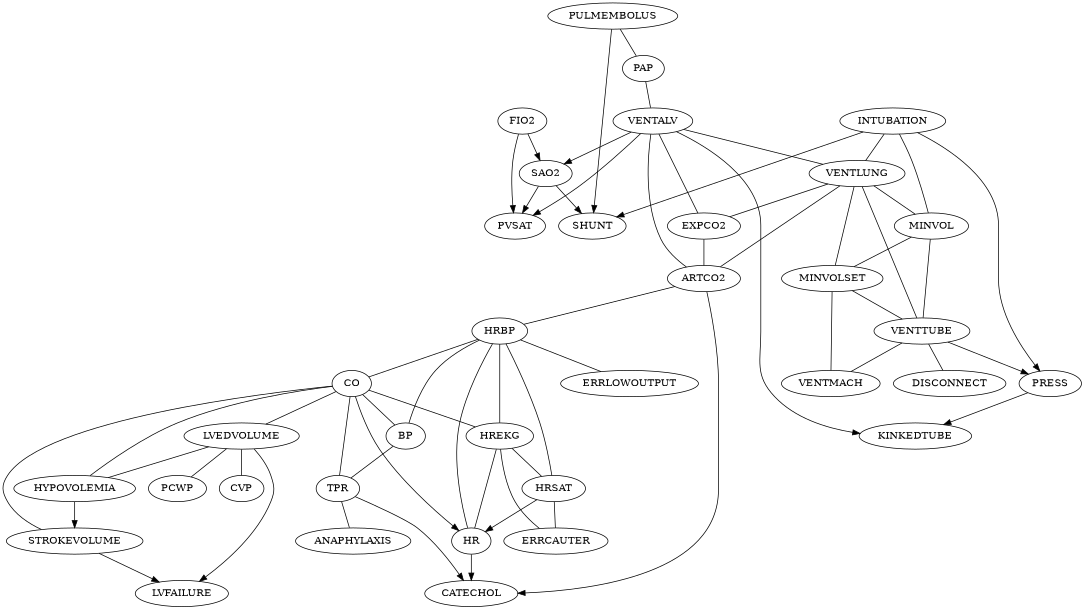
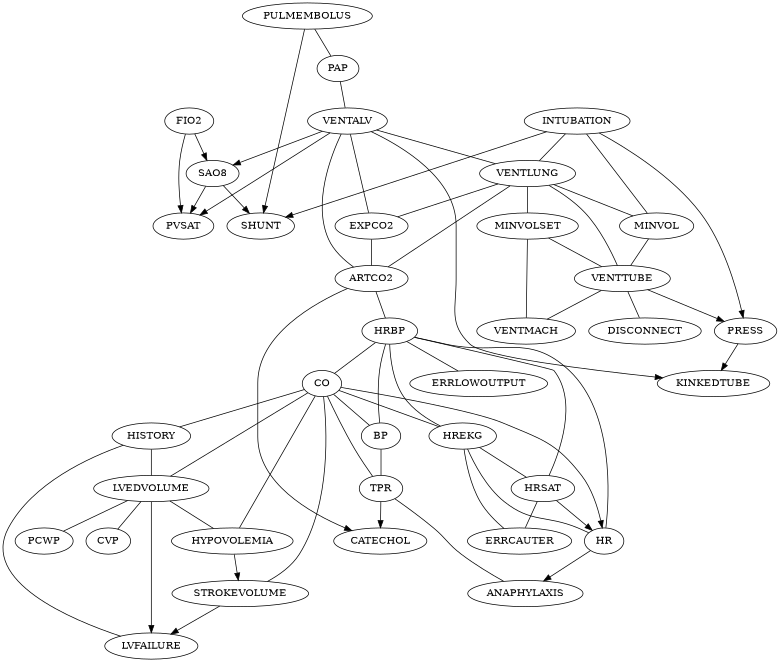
node "SAO2": label "SAO2" -> "SAO8"
edge "MINVOL" -- "MINVOLSET": removed
node "HISTORY": added
edge "HR" -> "CATECHOL": now "HR" -> "ANAPHYLAXIS"
